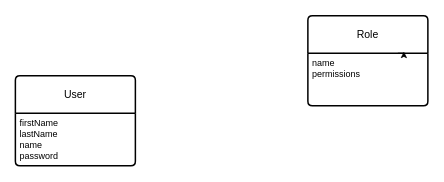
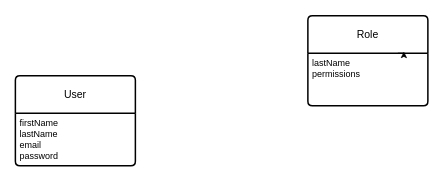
node "name permissions": label "name permissions" -> "lastName permissions"
node "firstName lastName name password": label "firstName lastName name password" -> "firstName lastName email password"
